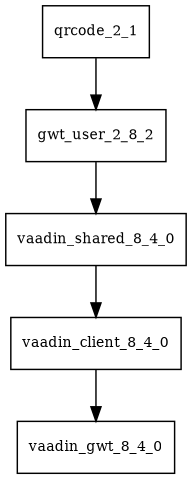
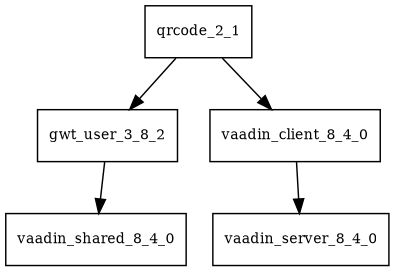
node "gwt_user_2_8_2": label "gwt_user_2_8_2" -> "gwt_user_3_8_2"
edge "vaadin_shared_8_4_0" -> "vaadin_client_8_4_0": now "qrcode_2_1" -> "vaadin_client_8_4_0"
node "vaadin_gwt_8_4_0": label "vaadin_gwt_8_4_0" -> "vaadin_server_8_4_0"
